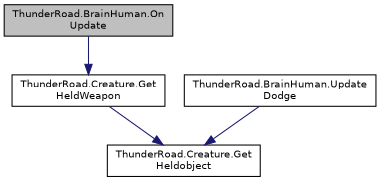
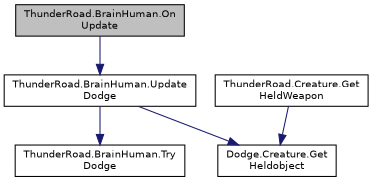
edge "ThunderRoad.BrainHuman.On Update" -> "ThunderRoad.Creature.Get HeldWeapon": now "ThunderRoad.BrainHuman.On Update" -> "ThunderRoad.BrainHuman.Update Dodge"
node "ThunderRoad.BrainHuman.Try Dodge": added
node "ThunderRoad.Creature.Get Heldobject": label "ThunderRoad.Creature.Get Heldobject" -> "Dodge.Creature.Get Heldobject"
